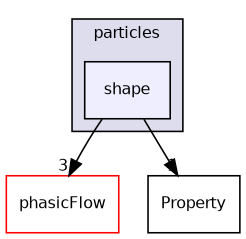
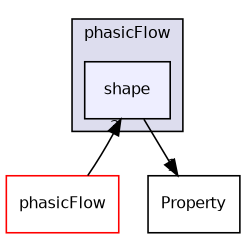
cluster "particles": label "particles" -> "phasicFlow"
edge "shape" -> "phasicFlow": reversed
